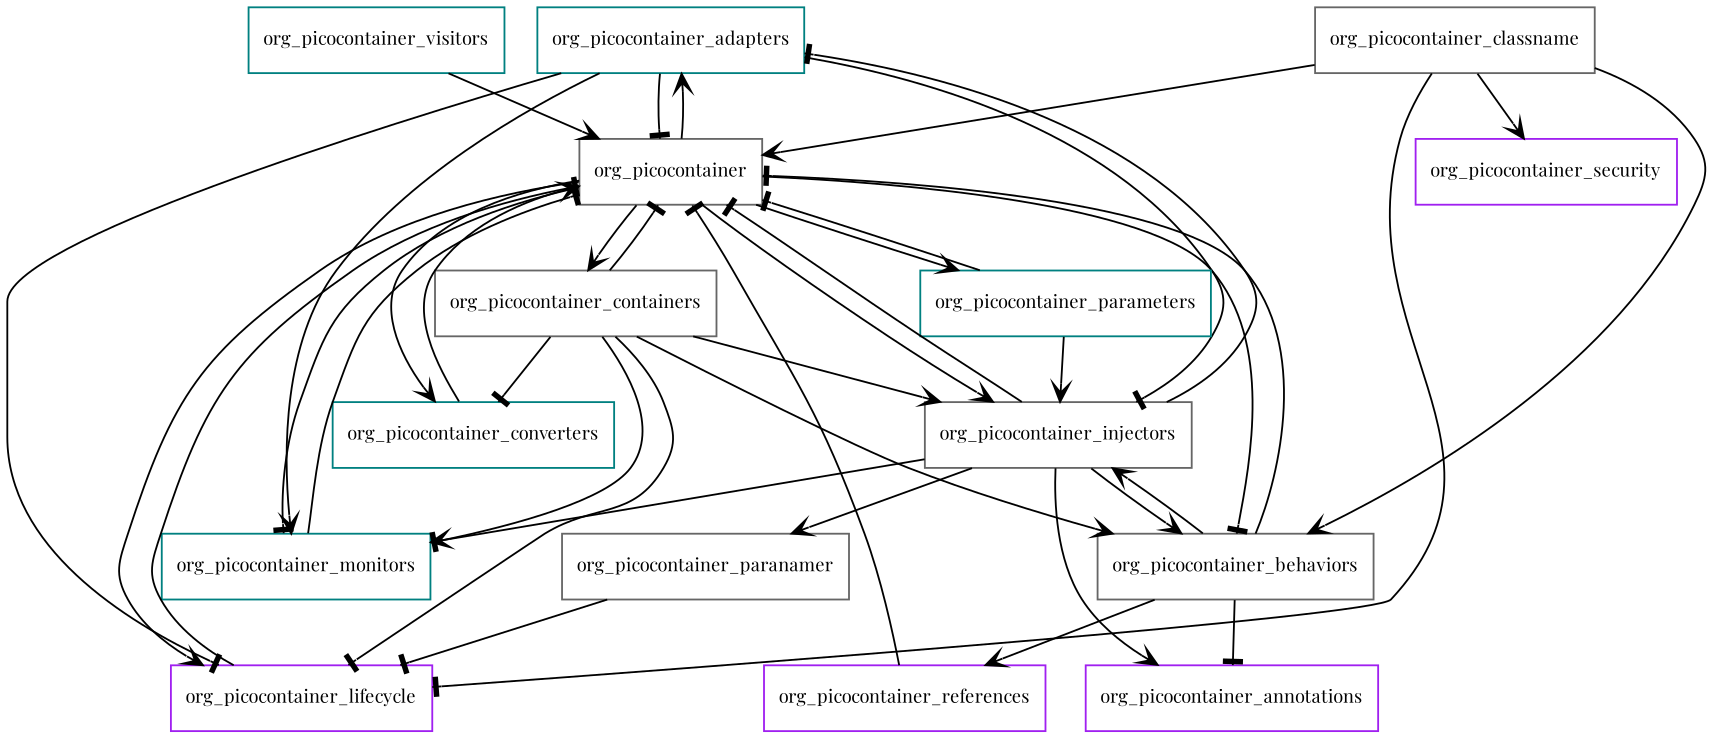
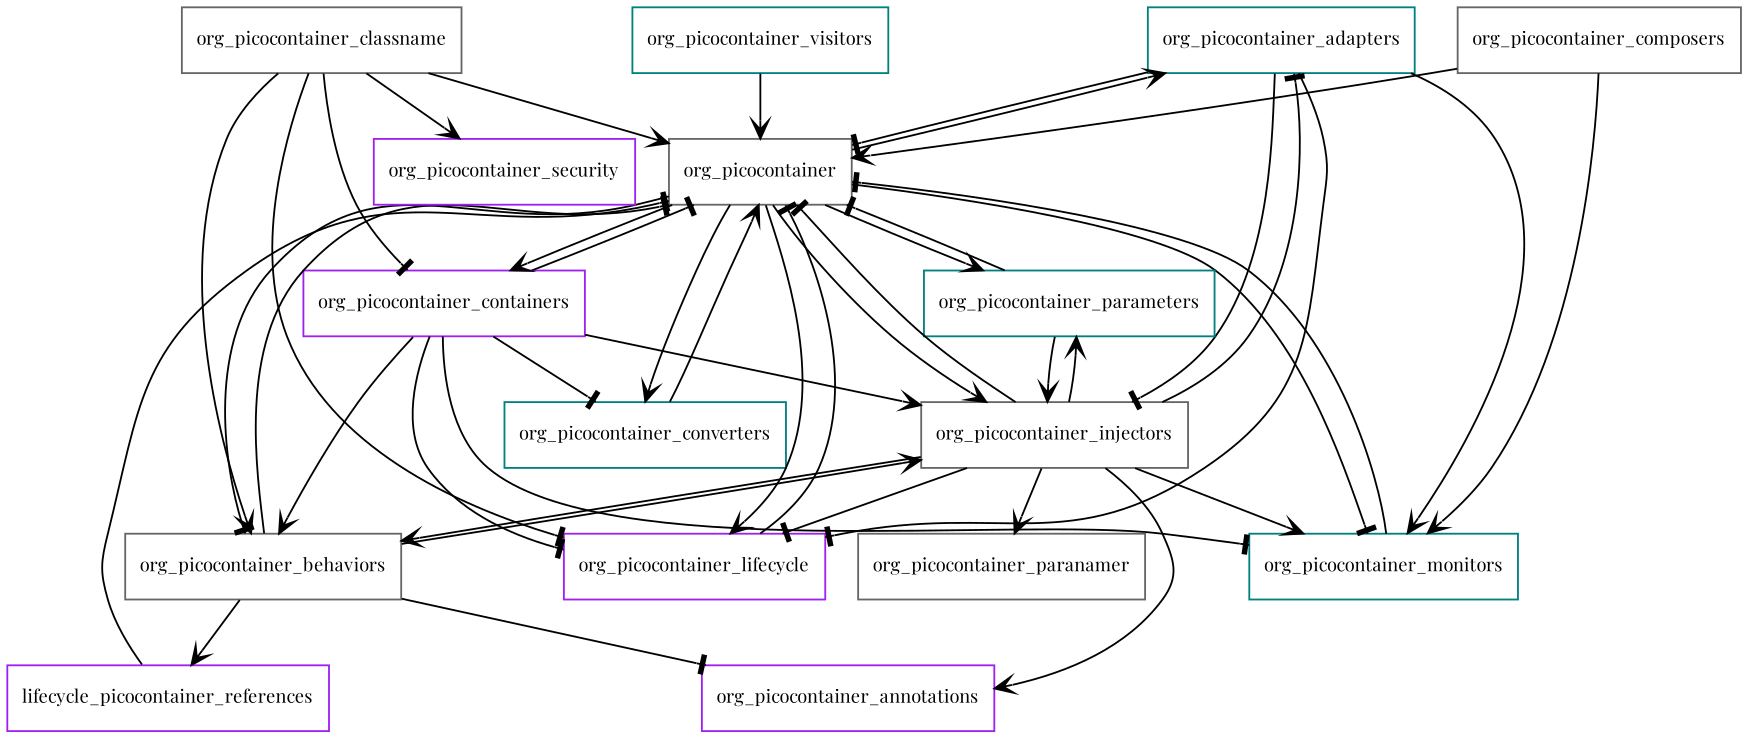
node "org_picocontainer_composers": added
edge "org_picocontainer_classname" -> "org_picocontainer_containers": added
node "org_picocontainer_containers": color gray40 -> purple
edge "org_picocontainer_injectors" -> "org_picocontainer_parameters": added
edge "org_picocontainer_paranamer" -> "org_picocontainer_lifecycle": now "org_picocontainer_injectors" -> "org_picocontainer_lifecycle"
node "org_picocontainer_references": label "org_picocontainer_references" -> "lifecycle_picocontainer_references"
